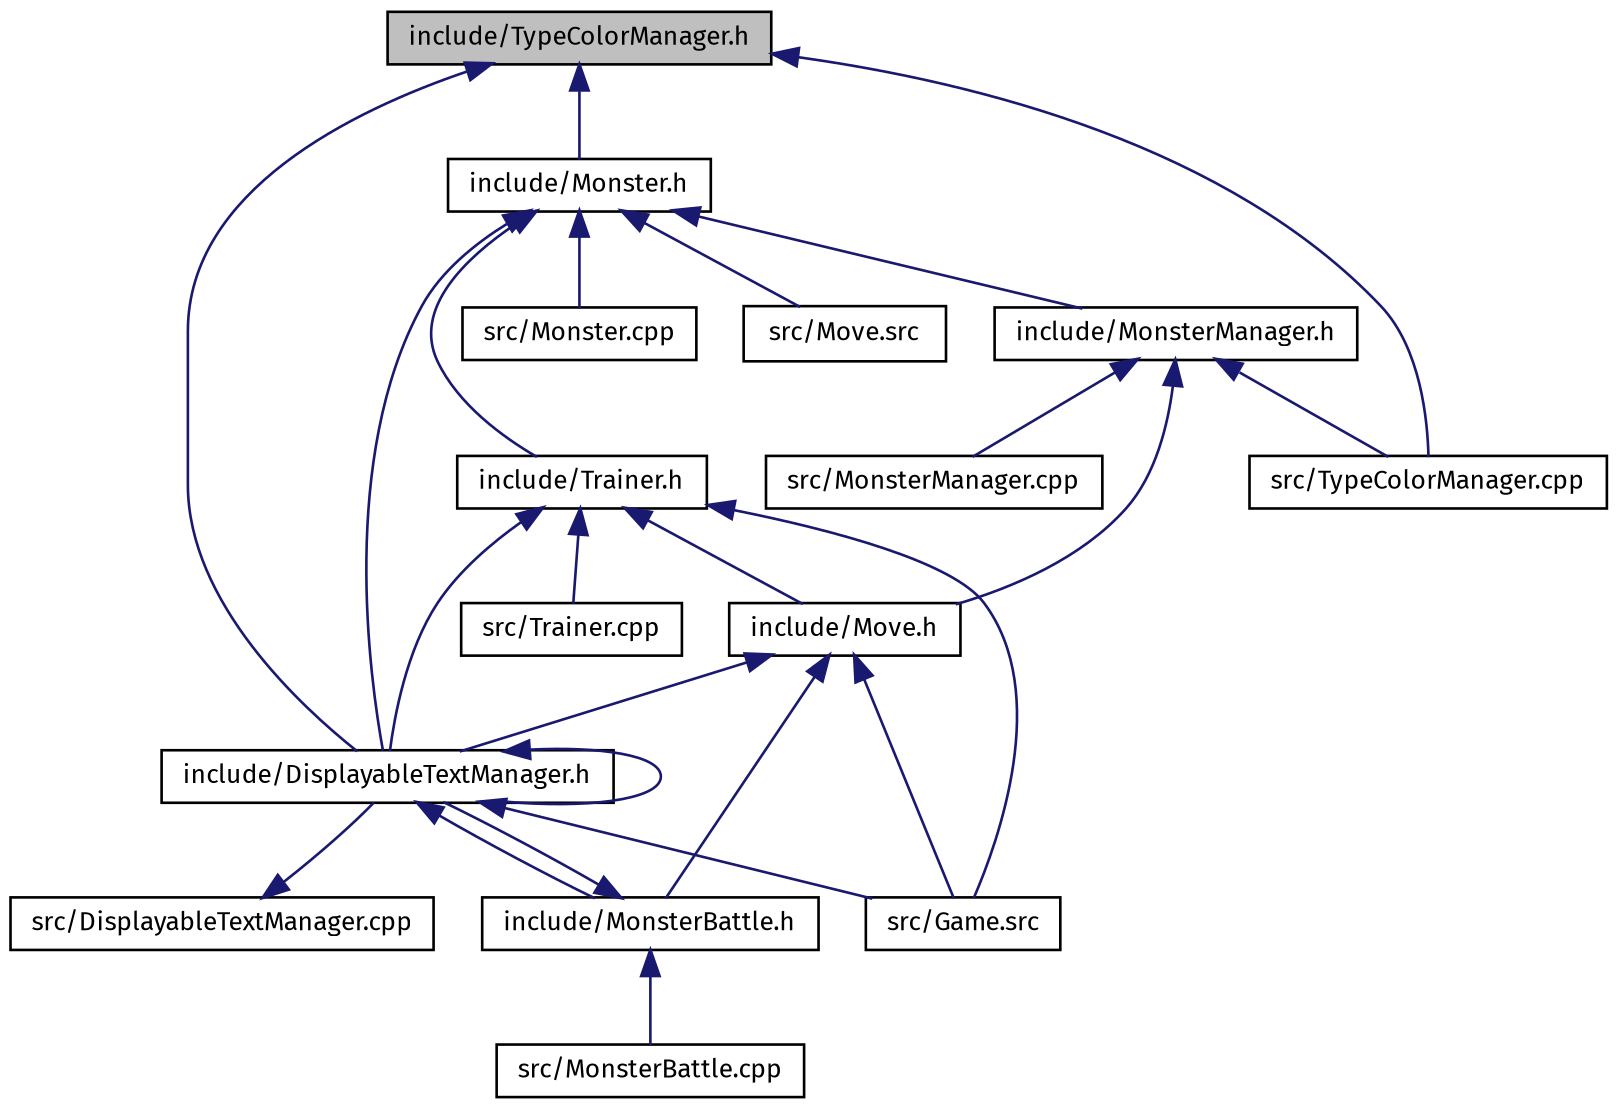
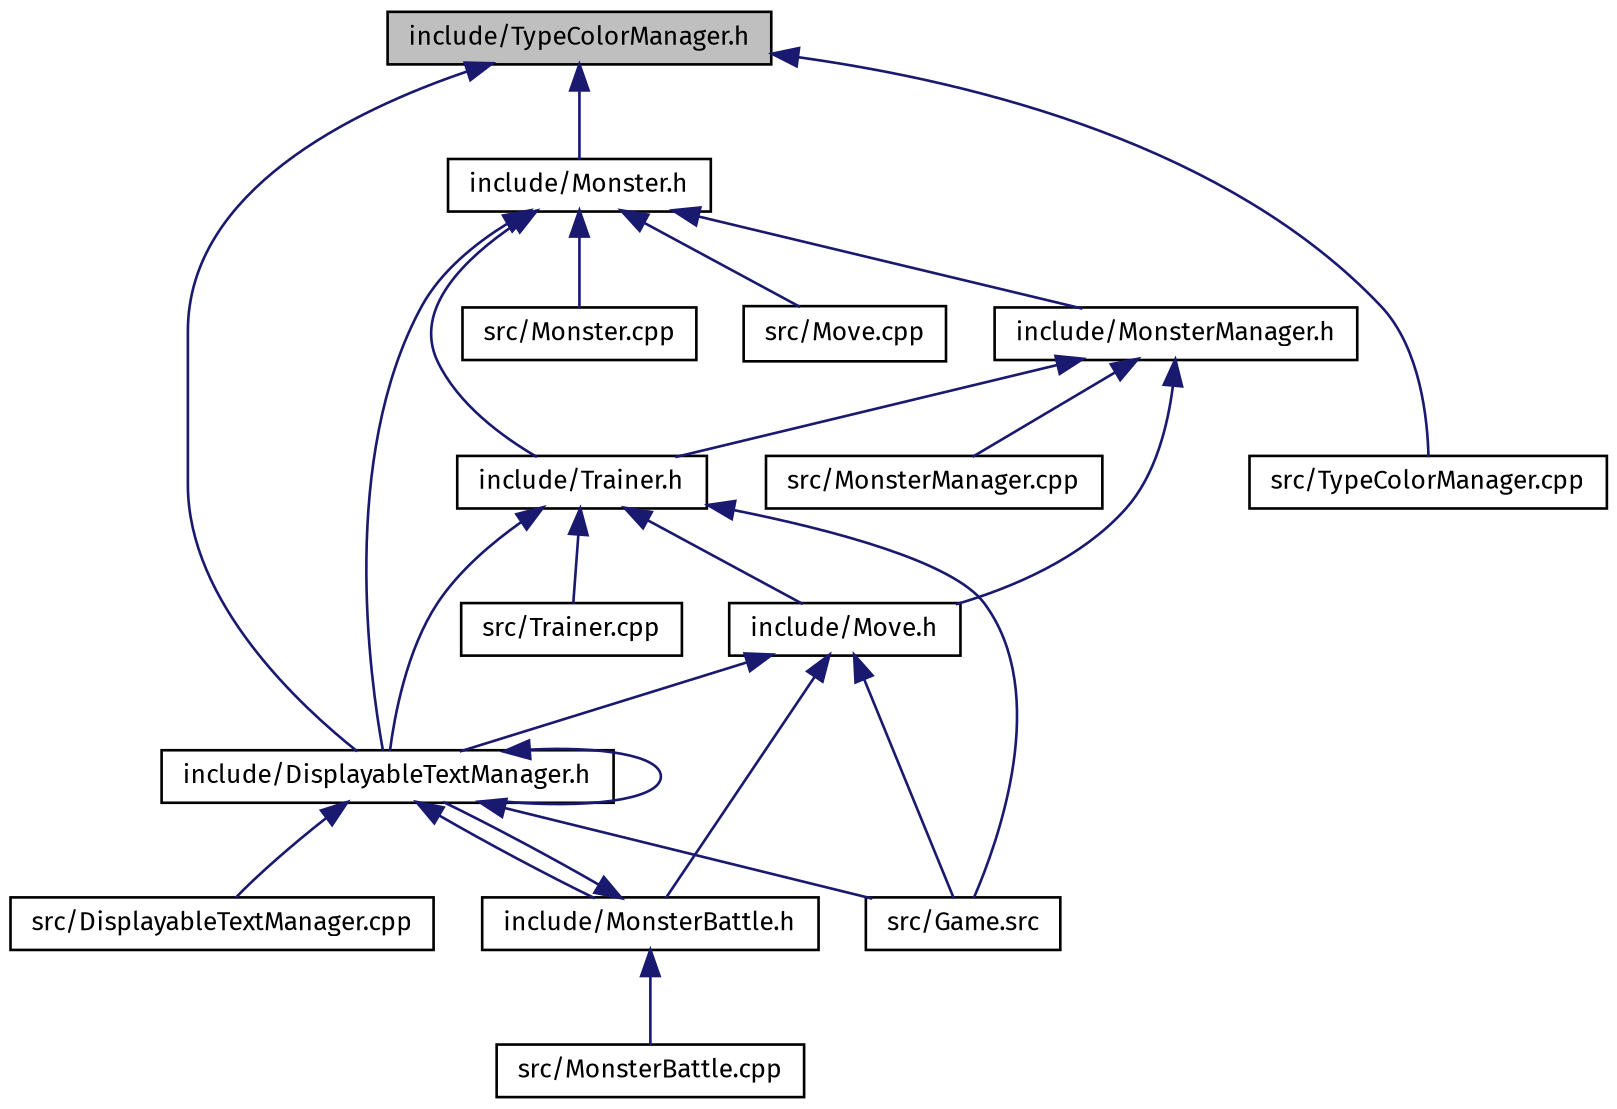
node "src/Move.src": label "src/Move.src" -> "src/Move.cpp"
edge "src/TypeColorManager.cpp" -> "include/MonsterManager.h": now "include/Trainer.h" -> "include/MonsterManager.h"
edge "include/DisplayableTextManager.h" -> "src/DisplayableTextManager.cpp": reversed
